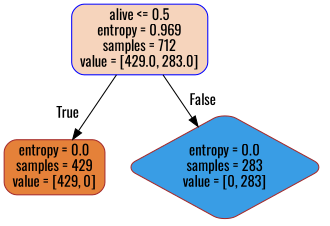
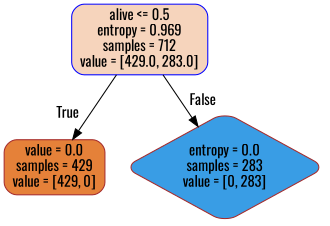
node "entropy = 0.0 samples = 429 value = [429, 0]": label "entropy = 0.0 samples = 429 value = [429, 0]" -> "value = 0.0 samples = 429 value = [429, 0]"
